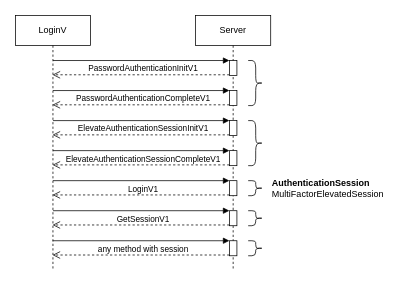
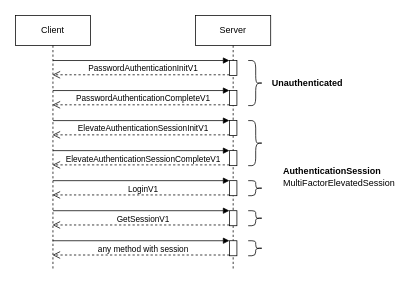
node "LoginV": label "LoginV" -> "Client"
node "Unauthenticated": added
node "AuthenticationSession MultiFactorElevatedSession": moved (330, 188) -> (342, 177)
